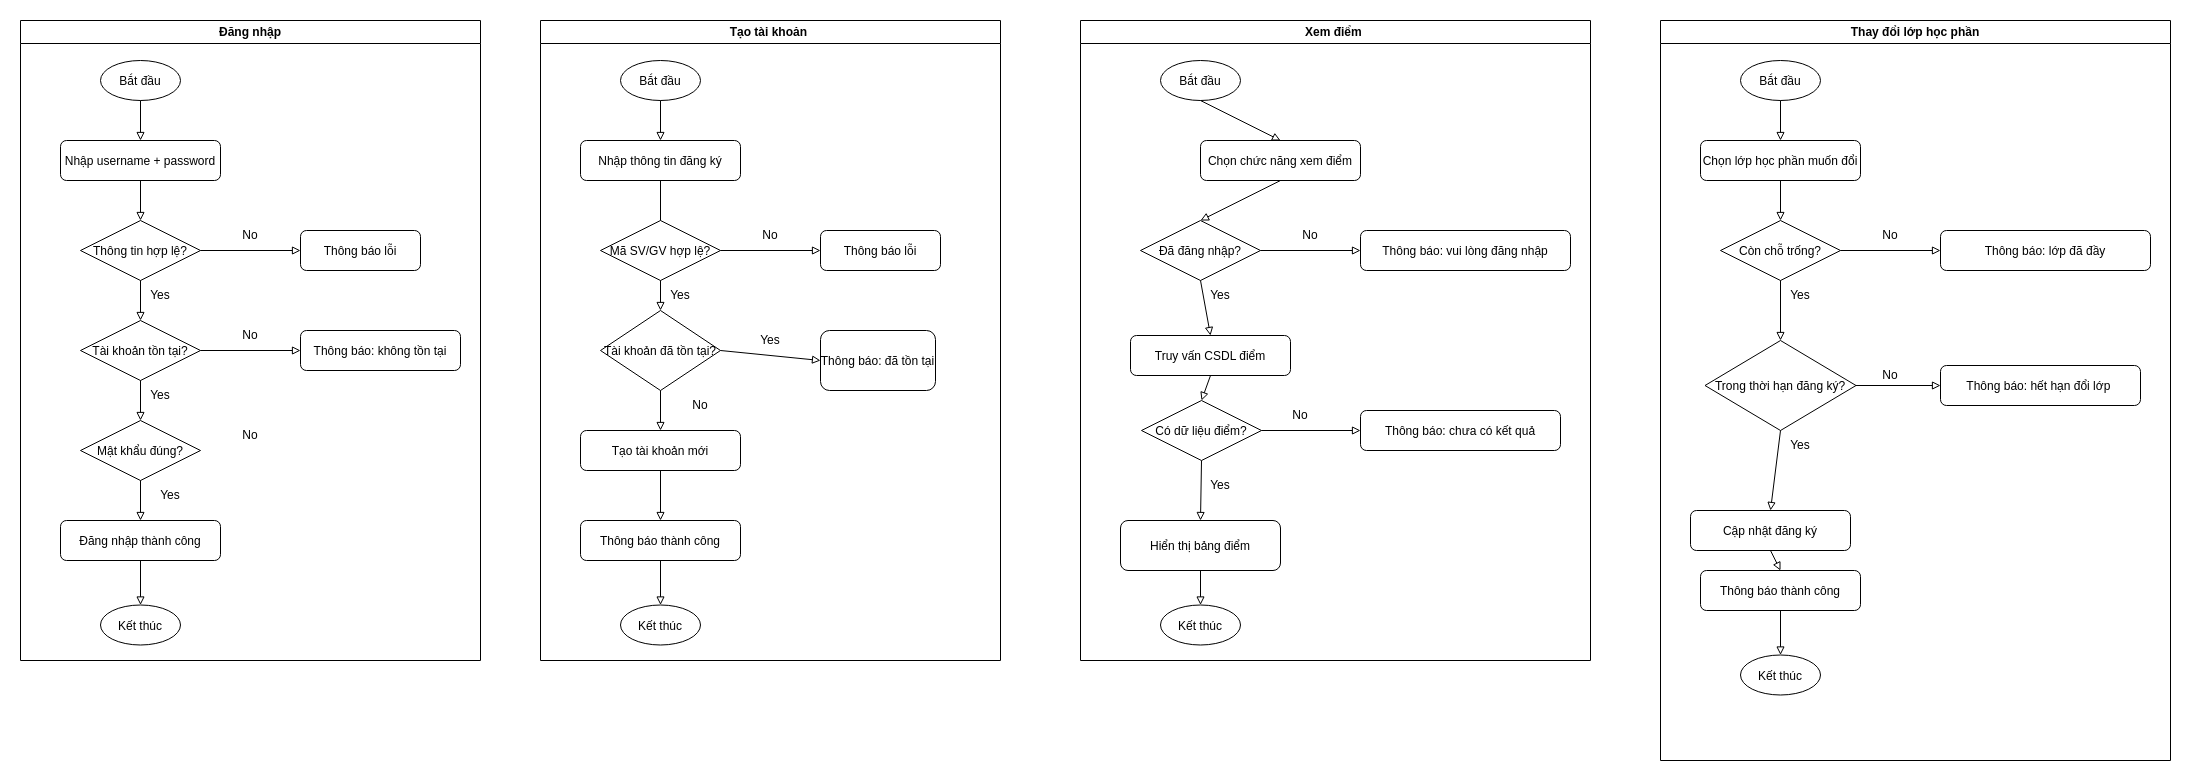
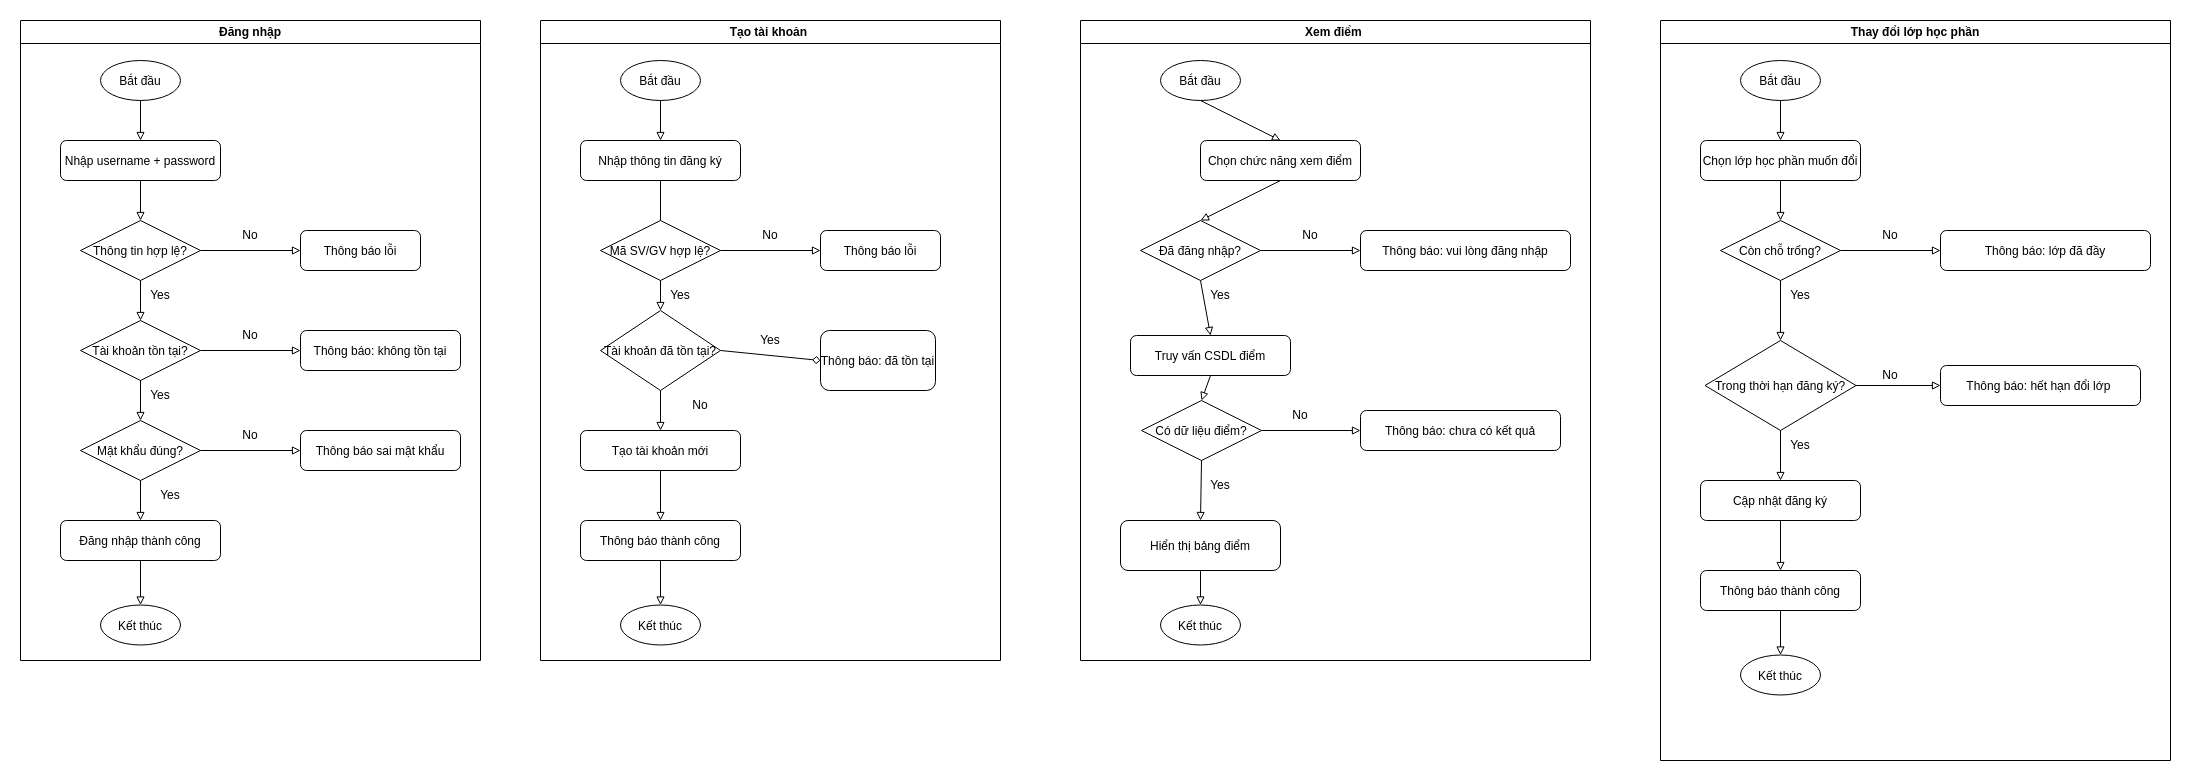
edge "Tài khoản đã tồn tại?" -> "Thông báo: đã tồn tại": arrowhead block -> diamond
edge "Mật khẩu đúng?" -> "Thông báo sai mật khẩu": added
node "Thông báo sai mật khẩu": added
node "Cập nhật đăng ký": moved (1771, 531) -> (1781, 501)
